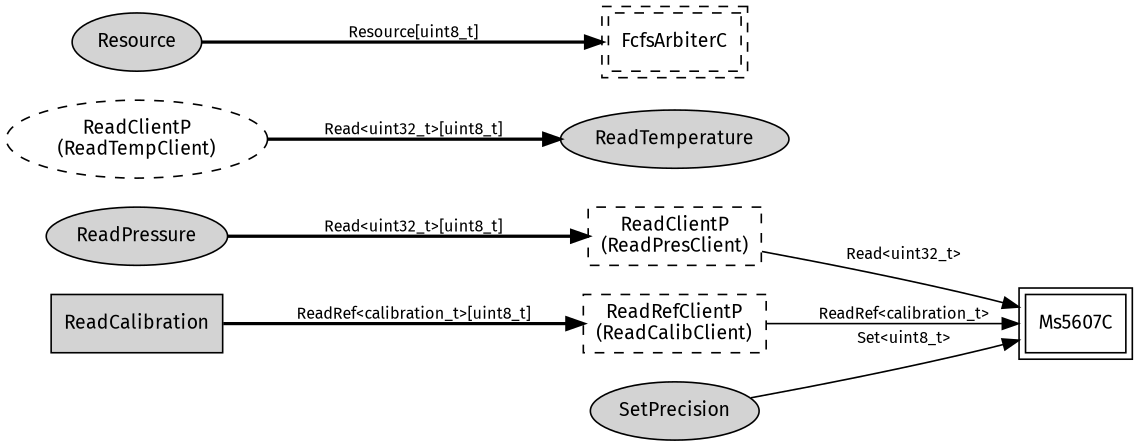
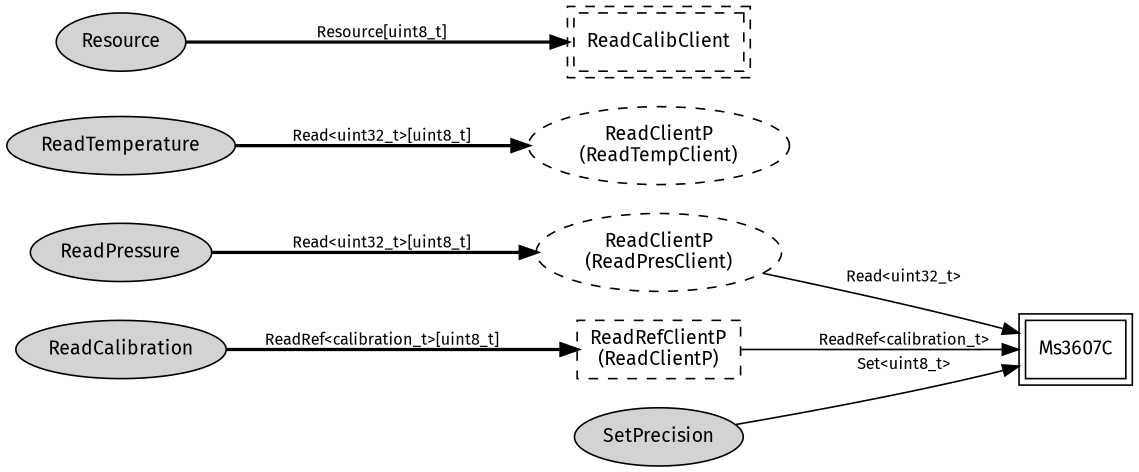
node "FcfsArbiterC": label "FcfsArbiterC" -> "ReadCalibClient"
edge "ReadClientP (ReadTempClient)" -> "ReadTemperature": reversed
node "ReadClientP (ReadPresClient)": shape box -> ellipse
node "ReadCalibration": shape box -> ellipse
node "ReadRefClientP (ReadCalibClient)": label "ReadRefClientP (ReadCalibClient)" -> "ReadRefClientP (ReadClientP)"
node "Ms5607C": label "Ms5607C" -> "Ms3607C"
